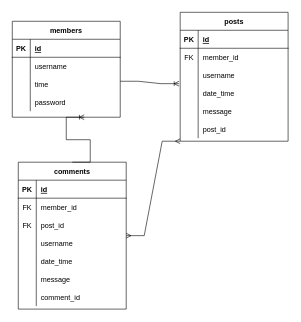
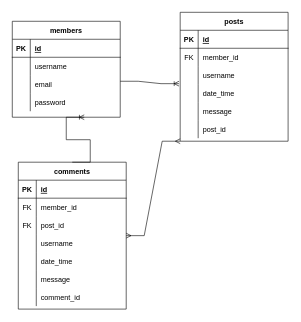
node "time": label "time" -> "email"
